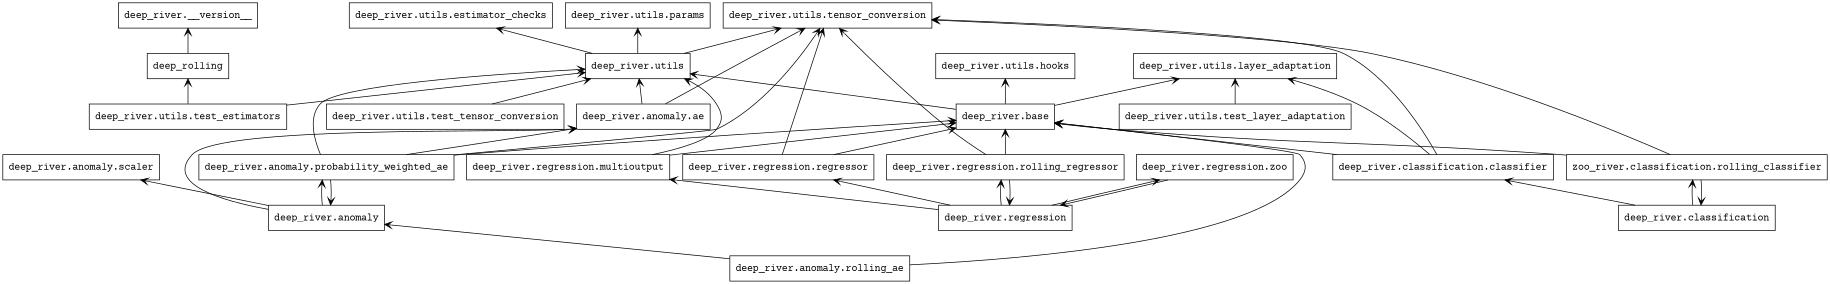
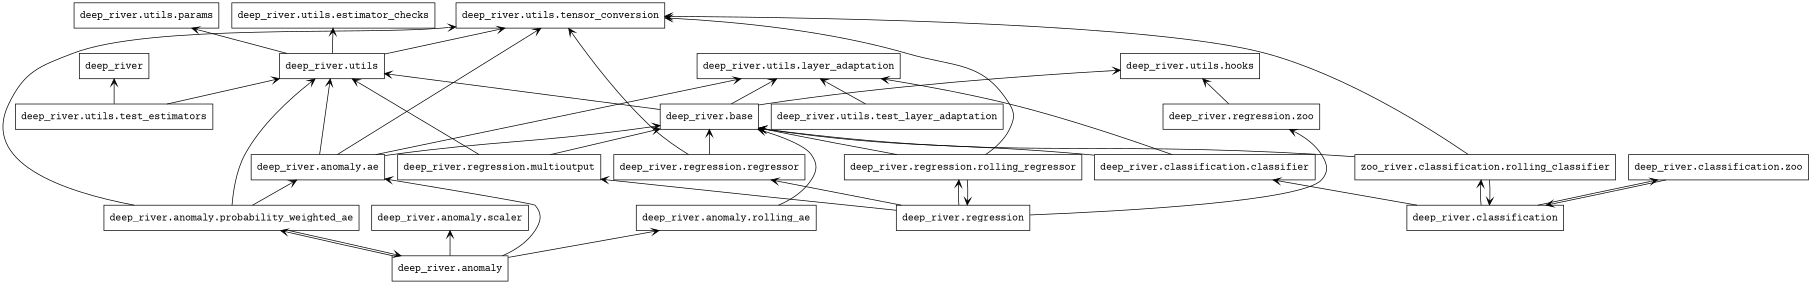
node "deep_river.__version__": removed
edge "deep_river.classification.classifier" -> "deep_river.utils.tensor_conversion": removed
node "deep_rolling": label "deep_rolling" -> "deep_river"
node "deep_river.utils.test_tensor_conversion": removed
edge "deep_river.anomaly.ae" -> "deep_river.utils.layer_adaptation": added
edge "deep_river.anomaly.probability_weighted_ae" -> "deep_river.base": now "deep_river.anomaly.ae" -> "deep_river.base"
node "deep_river.classification.zoo": added
edge "deep_river.regression.zoo" -> "deep_river.regression": now "deep_river.regression.zoo" -> "deep_river.utils.hooks"
edge "deep_river.anomaly.rolling_ae" -> "deep_river.anomaly": reversed
